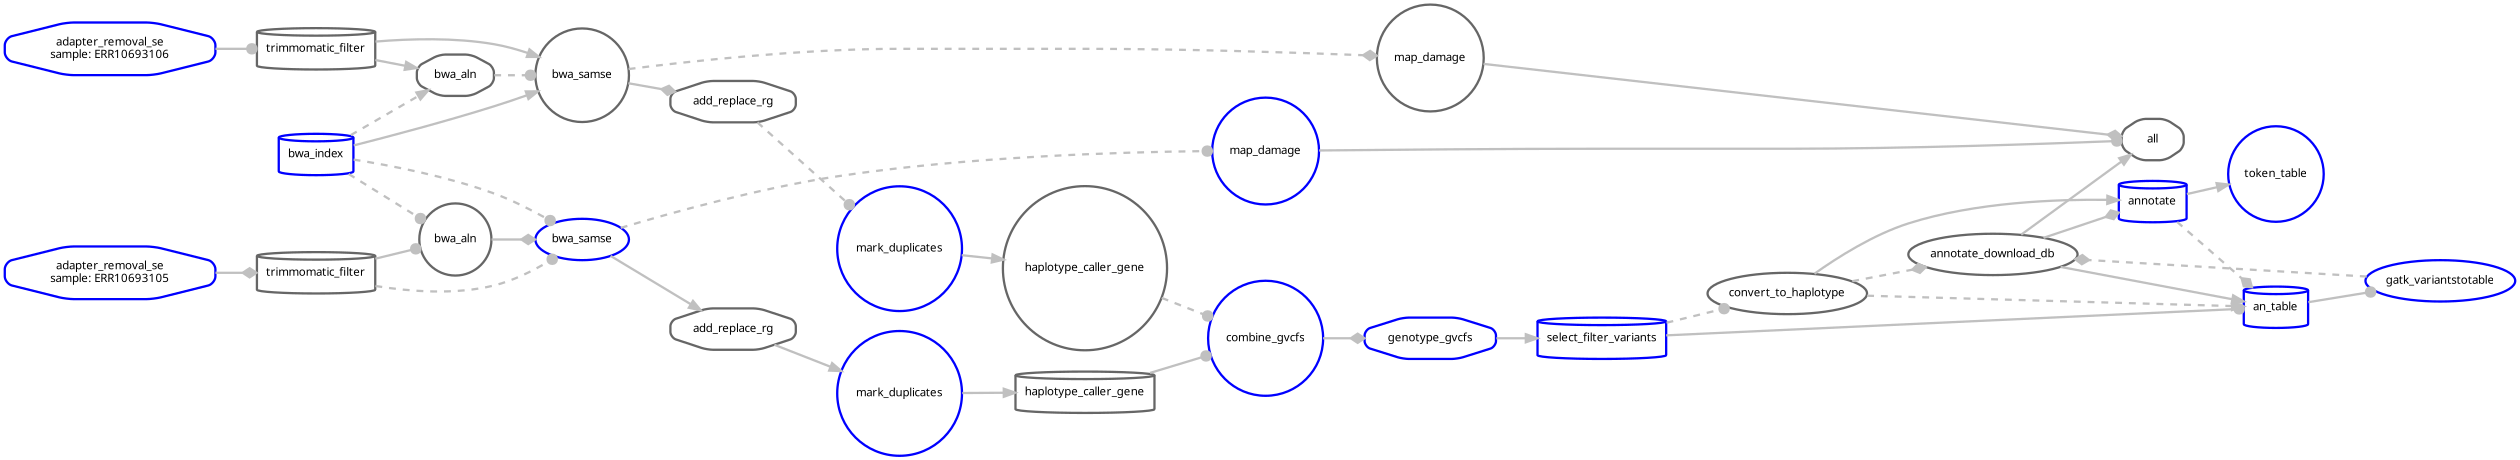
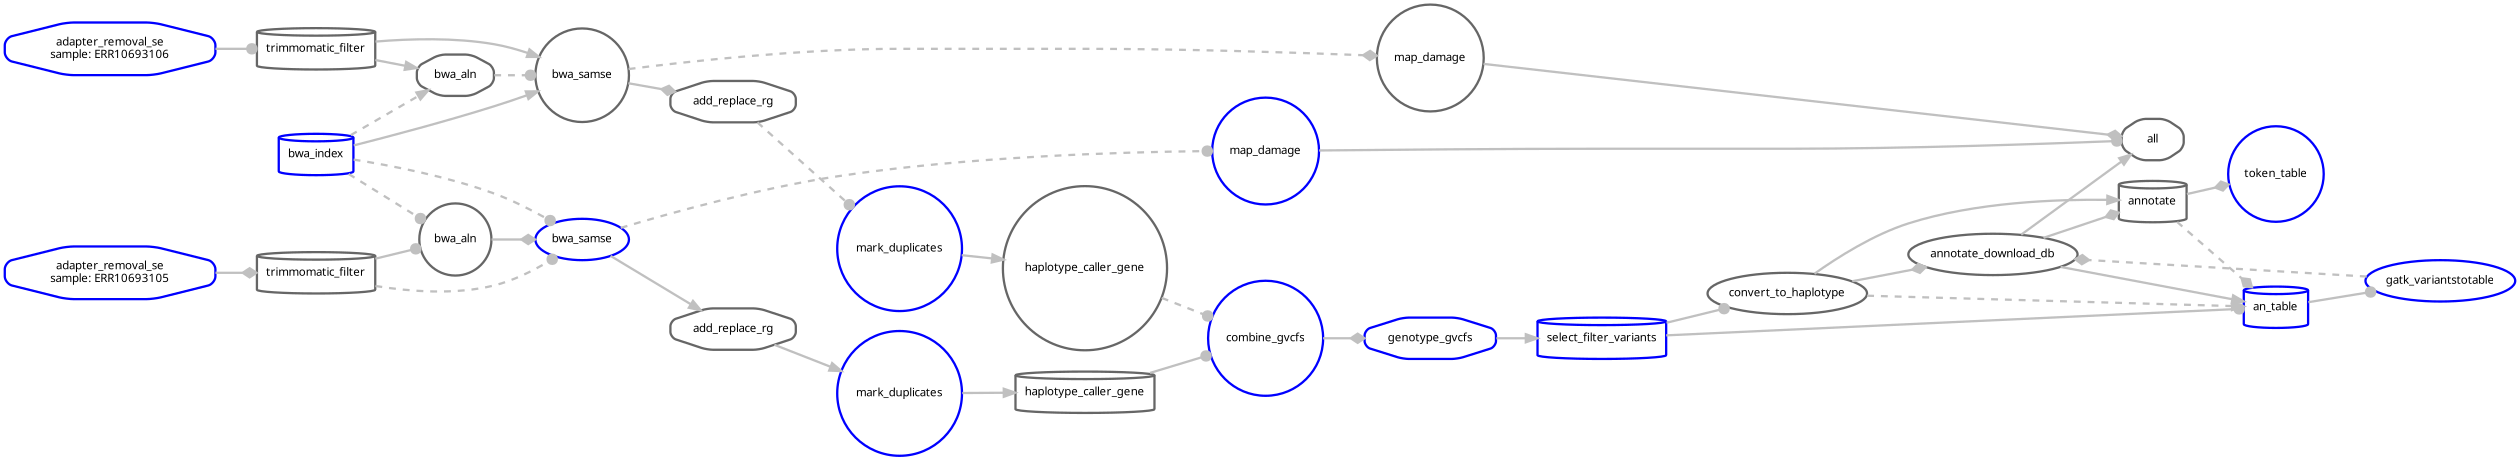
edge "annotate" -> "token_table": arrowhead normal -> diamond
node "annotate": color blue -> gray40
edge "convert_to_haplotype" -> "annotate_download_db": style dashed -> bold
edge "select_filter_variants" -> "convert_to_haplotype": style dashed -> solid
